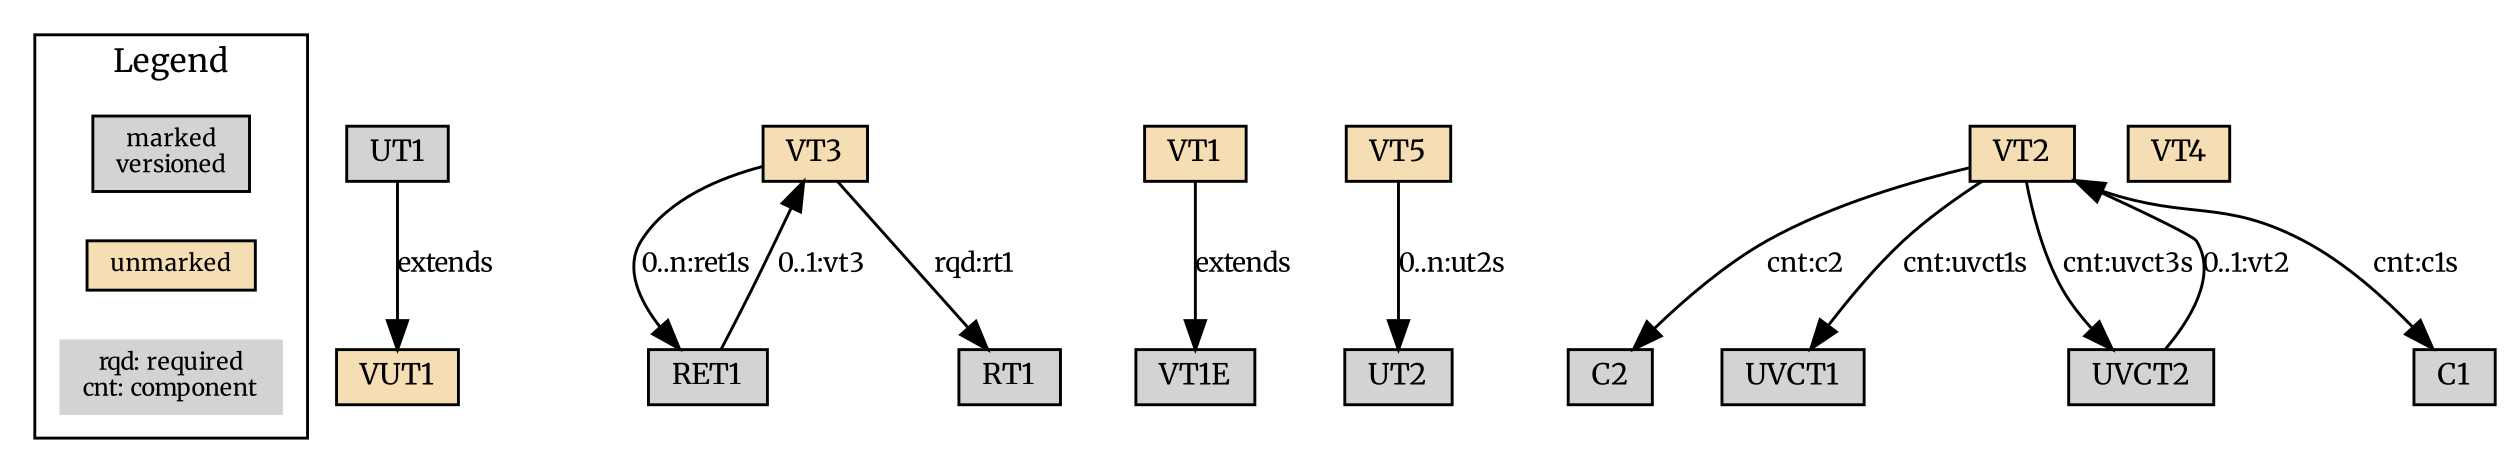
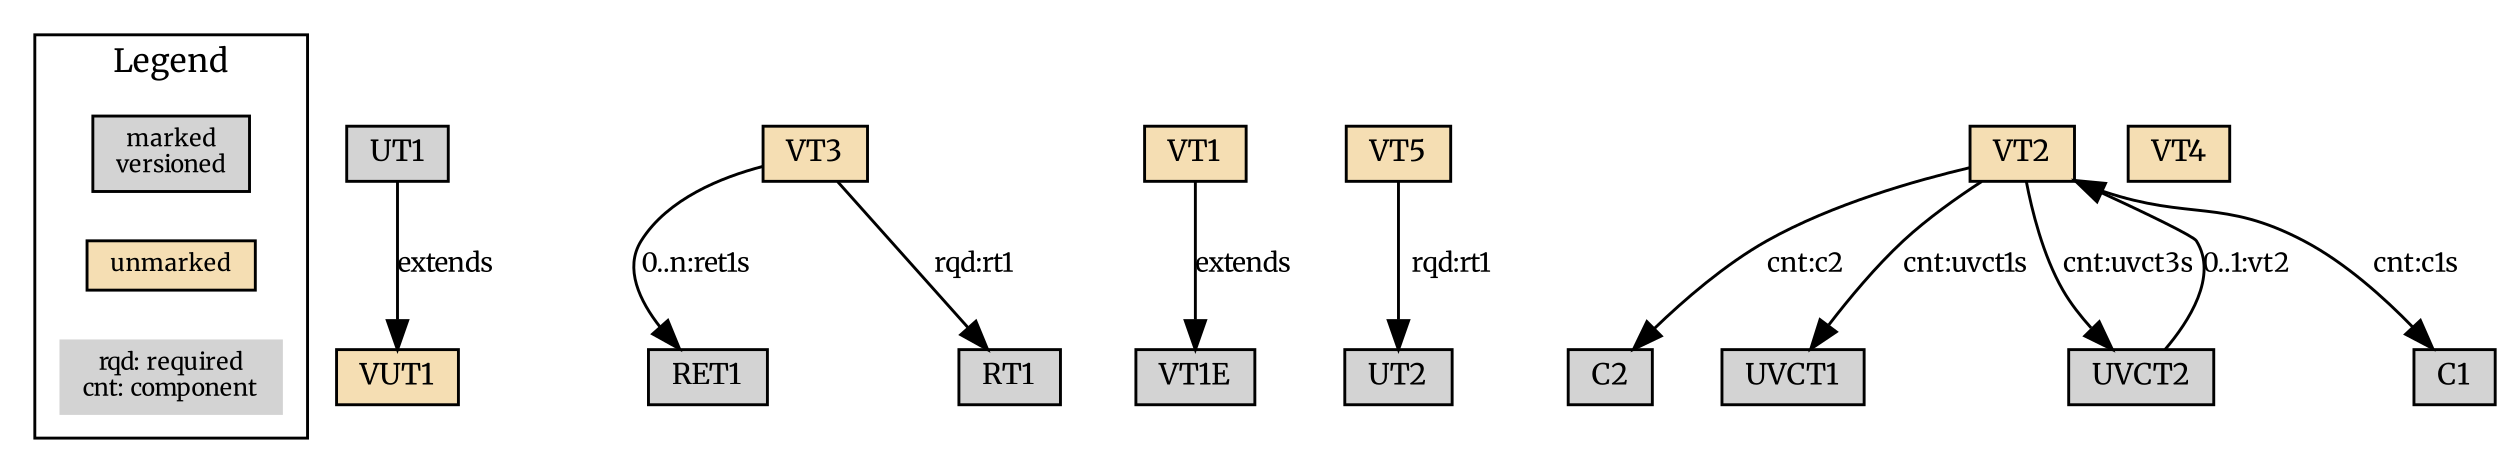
edge "VT5" -> "UT2": label "0..n:ut2s" -> "rqd:rt1"
edge "RET1" -> "VT3": removed, label "0..1:vt3"
